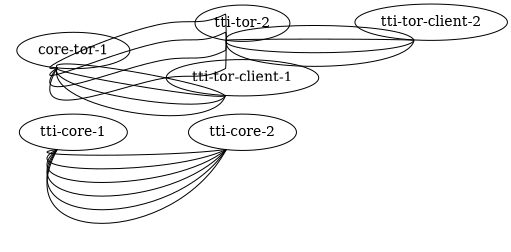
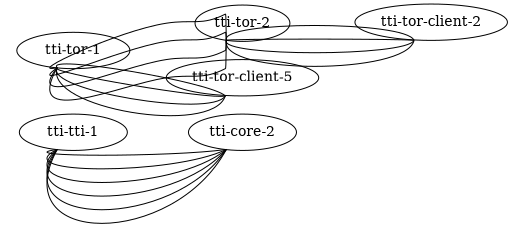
node "core-tor-1": label "core-tor-1" -> "tti-tor-1"
node "tti-tor-client-1": label "tti-tor-client-1" -> "tti-tor-client-5"
node "tti-core-1": label "tti-core-1" -> "tti-tti-1"
